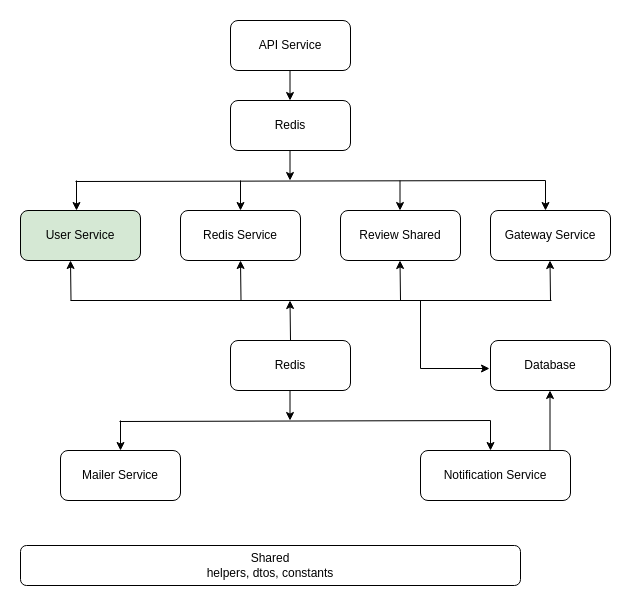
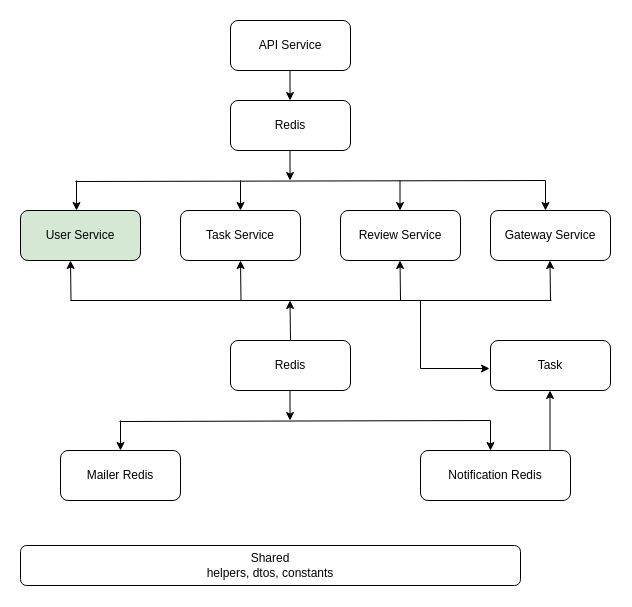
node "Redis Service": label "Redis Service" -> "Task Service"
node "Review Shared": label "Review Shared" -> "Review Service"
node "Database": label "Database" -> "Task"
node "Mailer Service": label "Mailer Service" -> "Mailer Redis"
node "Notification Service": label "Notification Service" -> "Notification Redis"
